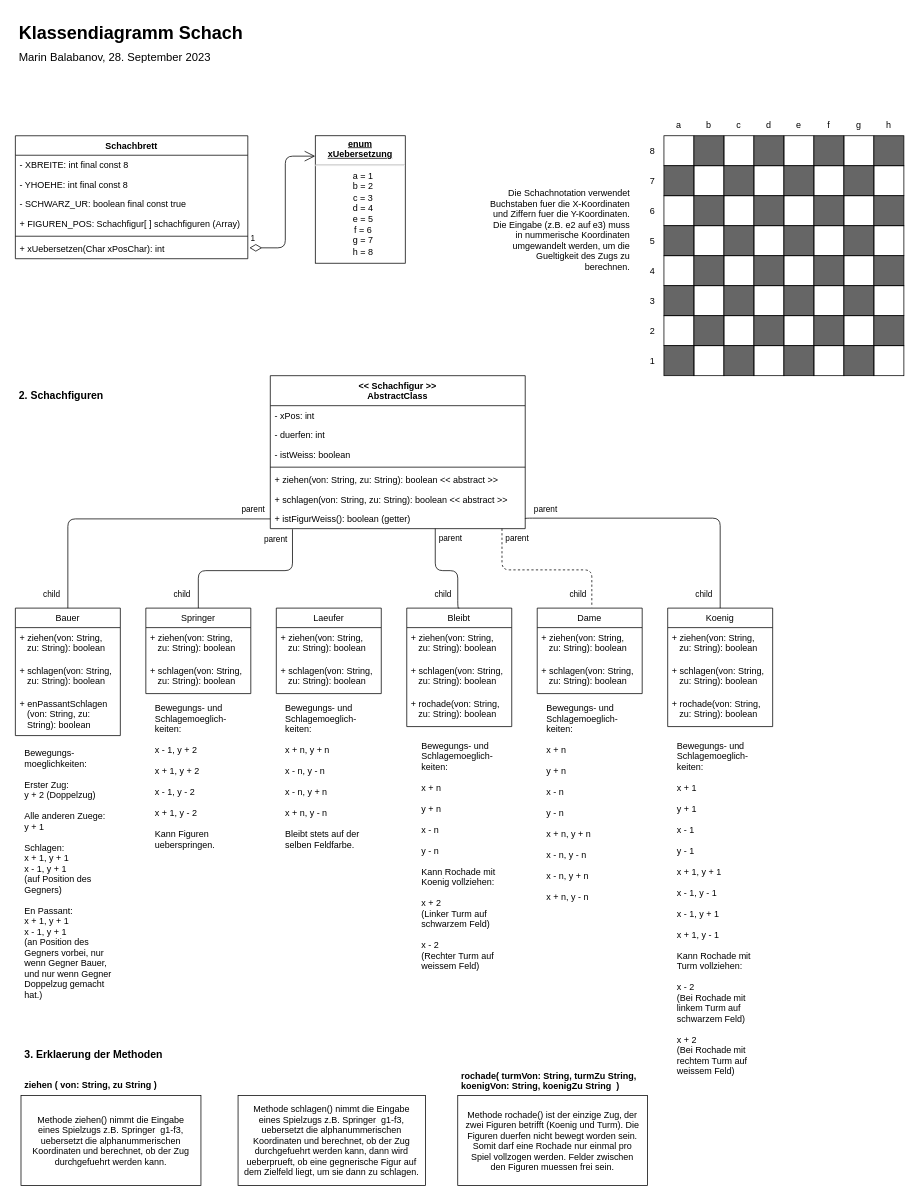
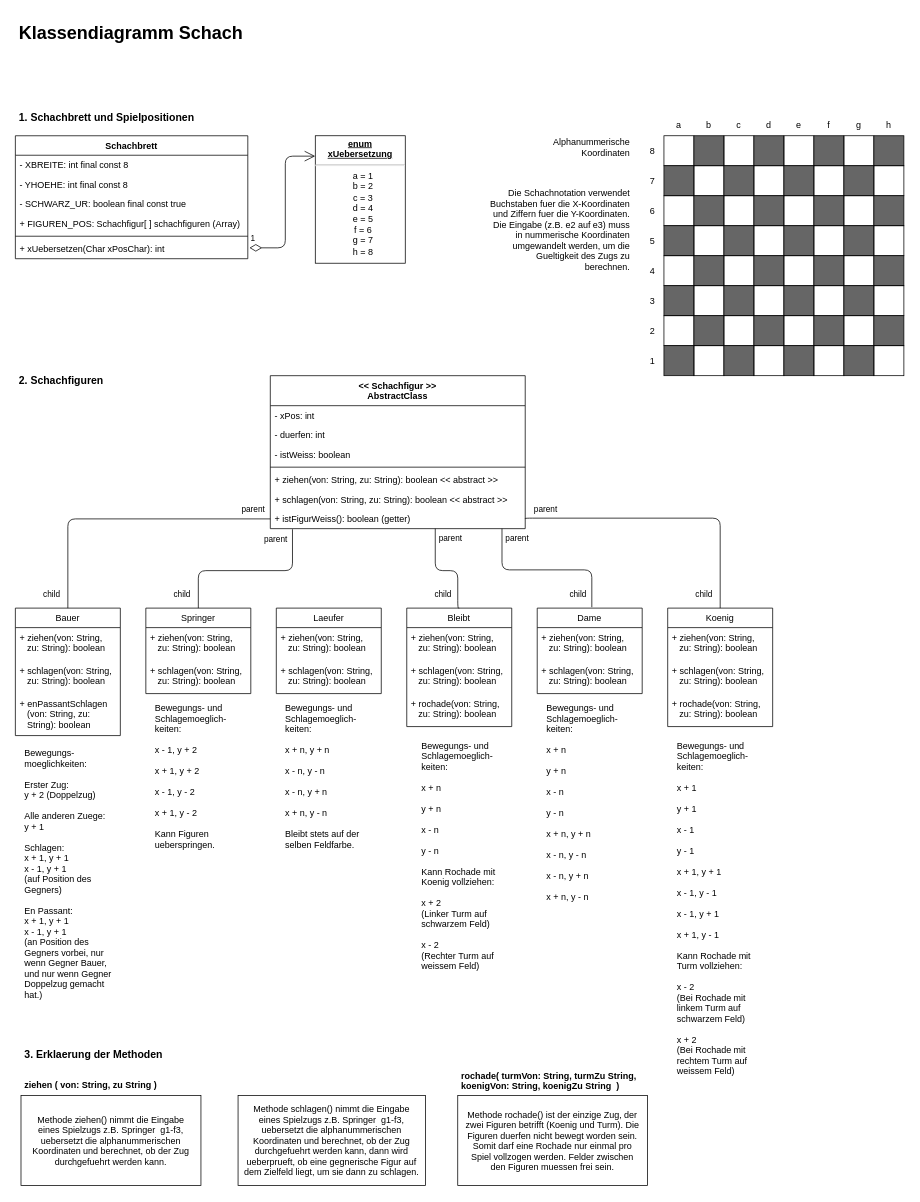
node "Marin Balabanov, 28. September 2023": removed
node "1. Schachbrett und Spielpositionen": added
node "Alphanummerische Koordinaten": added
node "2. Schachfiguren": moved (91, 394) -> (91, 379)
edge "+ istFigurWeiss(): boolean (getter)" -- "Dame": style dashed -> solid
